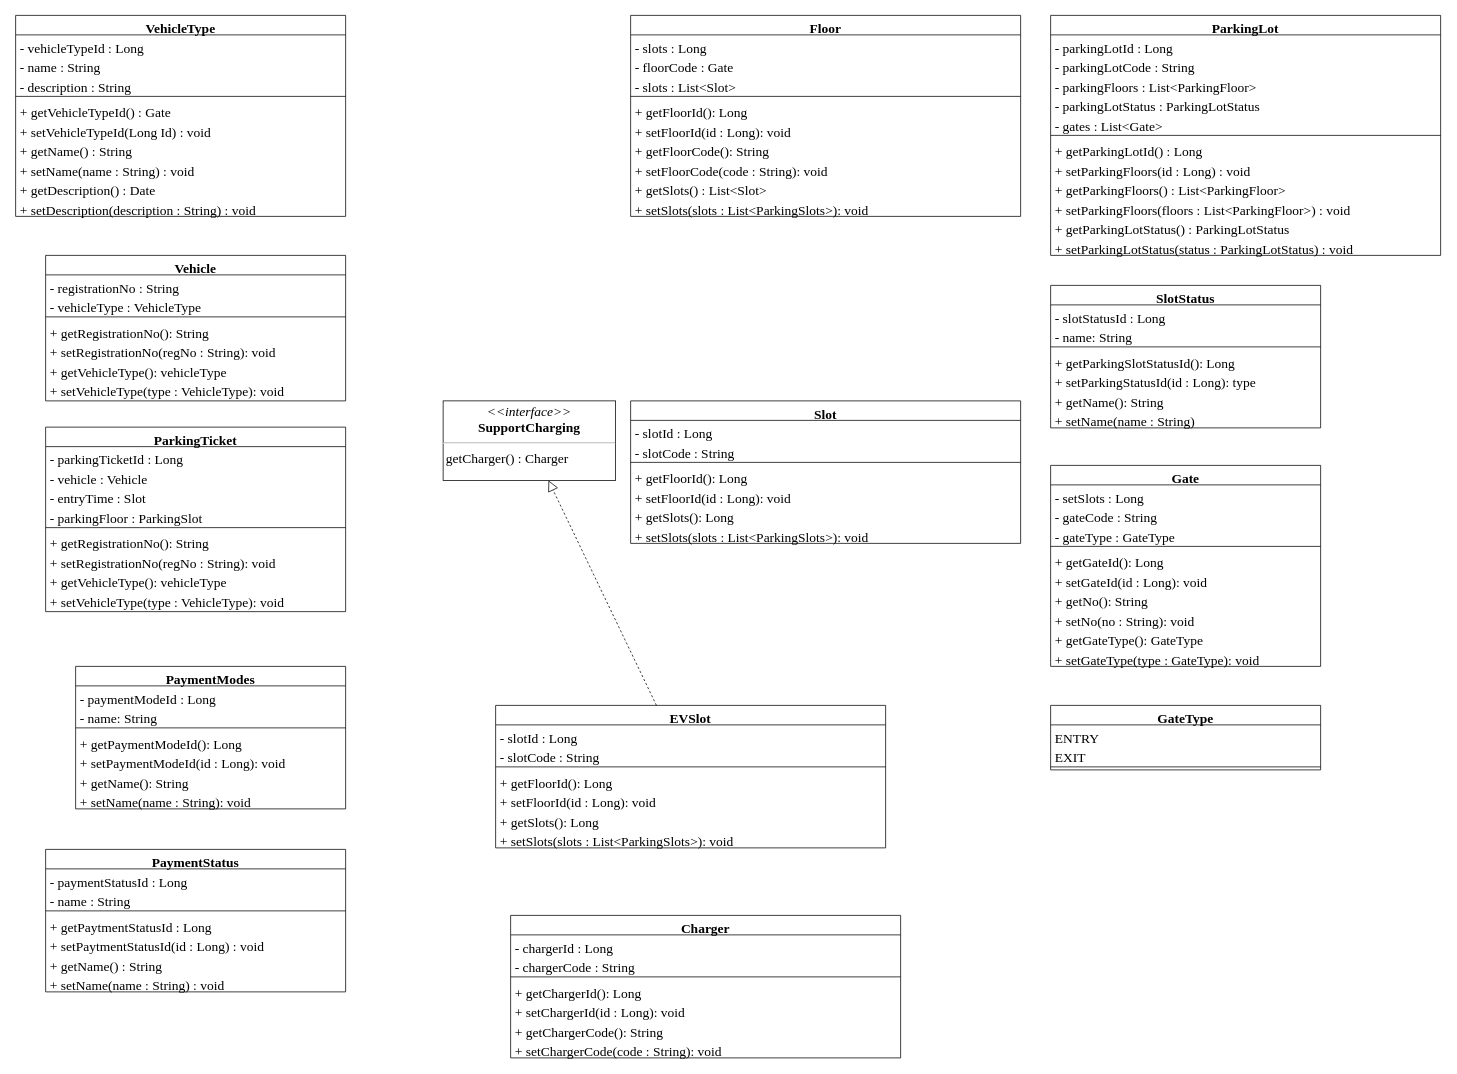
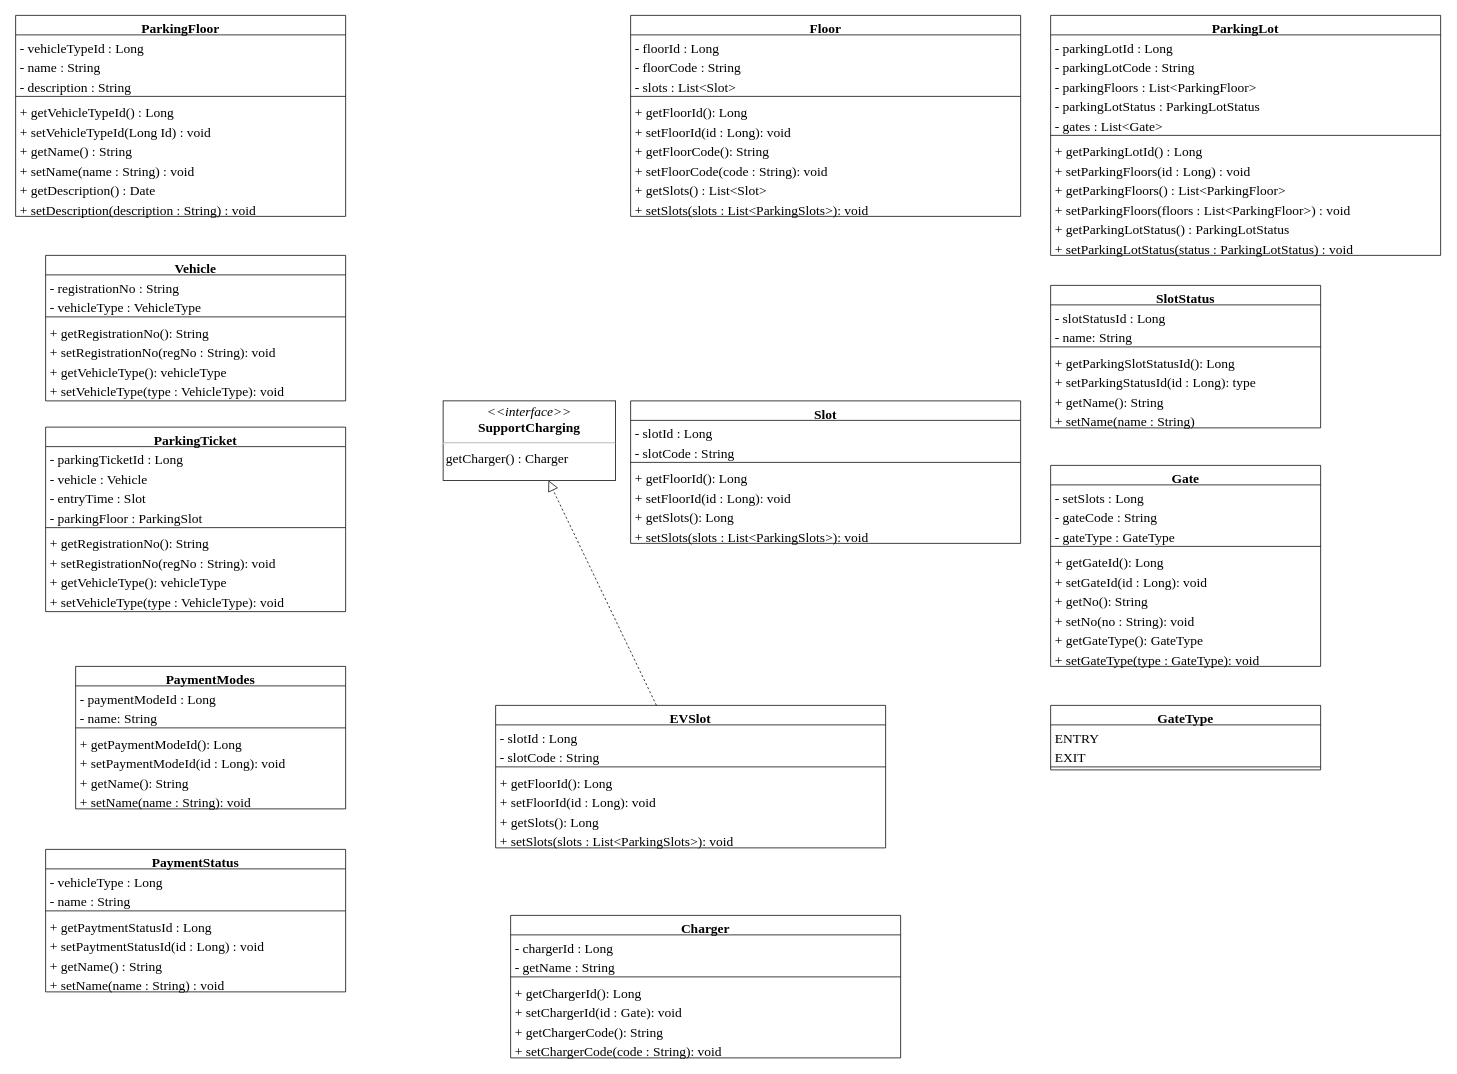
node "VehicleType": label "VehicleType" -> "ParkingFloor"
node "- slots : Long": label "- slots : Long" -> "- floorId : Long"
node "- floorCode : Gate": label "- floorCode : Gate" -> "- floorCode : String"
node "+ getVehicleTypeId() : Gate": label "+ getVehicleTypeId() : Gate" -> "+ getVehicleTypeId() : Long"
node "- paymentStatusId : Long": label "- paymentStatusId : Long" -> "- vehicleType : Long"
node "- chargerCode : String": label "- chargerCode : String" -> "- getName : String"
node "+ setChargerId(id : Long): void": label "+ setChargerId(id : Long): void" -> "+ setChargerId(id : Gate): void"
